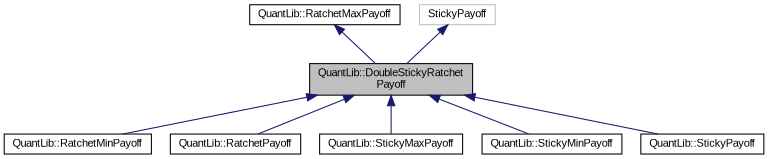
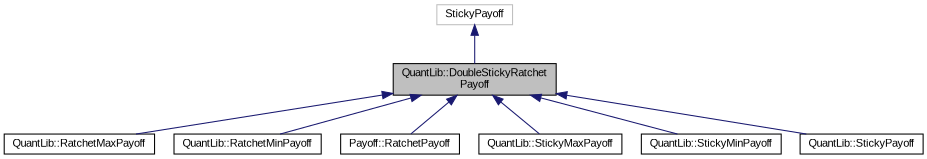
edge "QuantLib::DoubleStickyRatchet Payoff" -> "QuantLib::RatchetMaxPayoff": reversed
node "QuantLib::RatchetPayoff": label "QuantLib::RatchetPayoff" -> "Payoff::RatchetPayoff"
